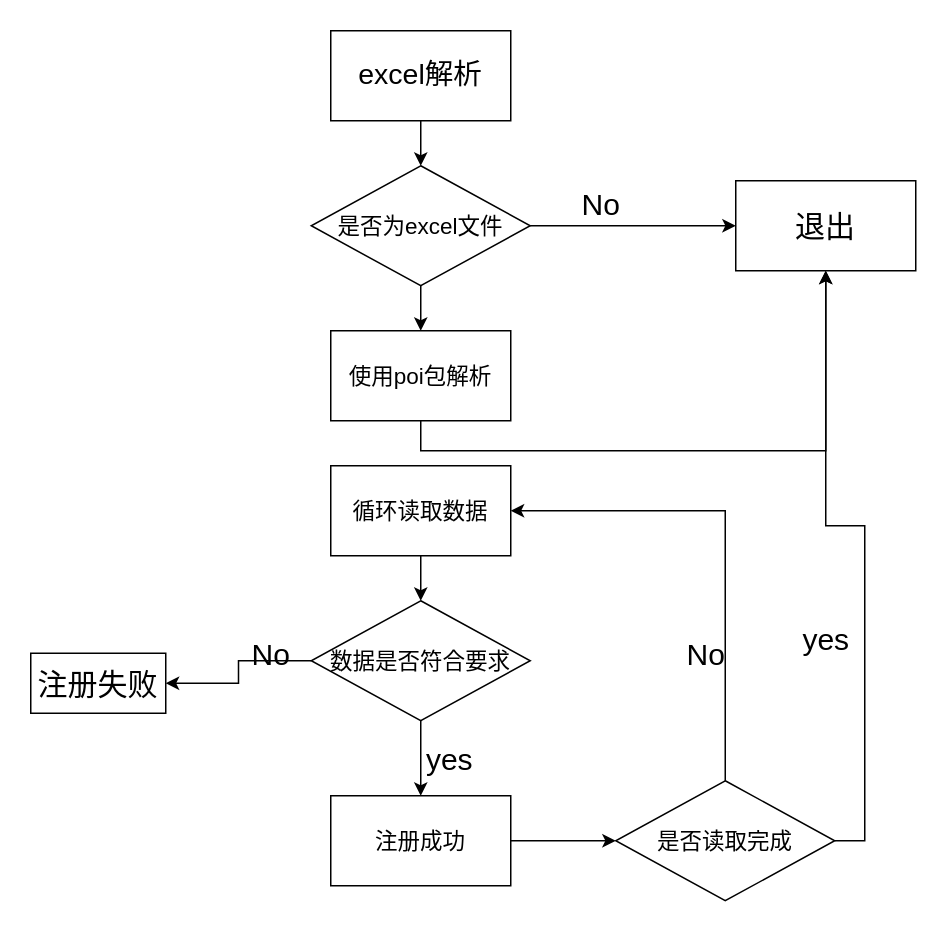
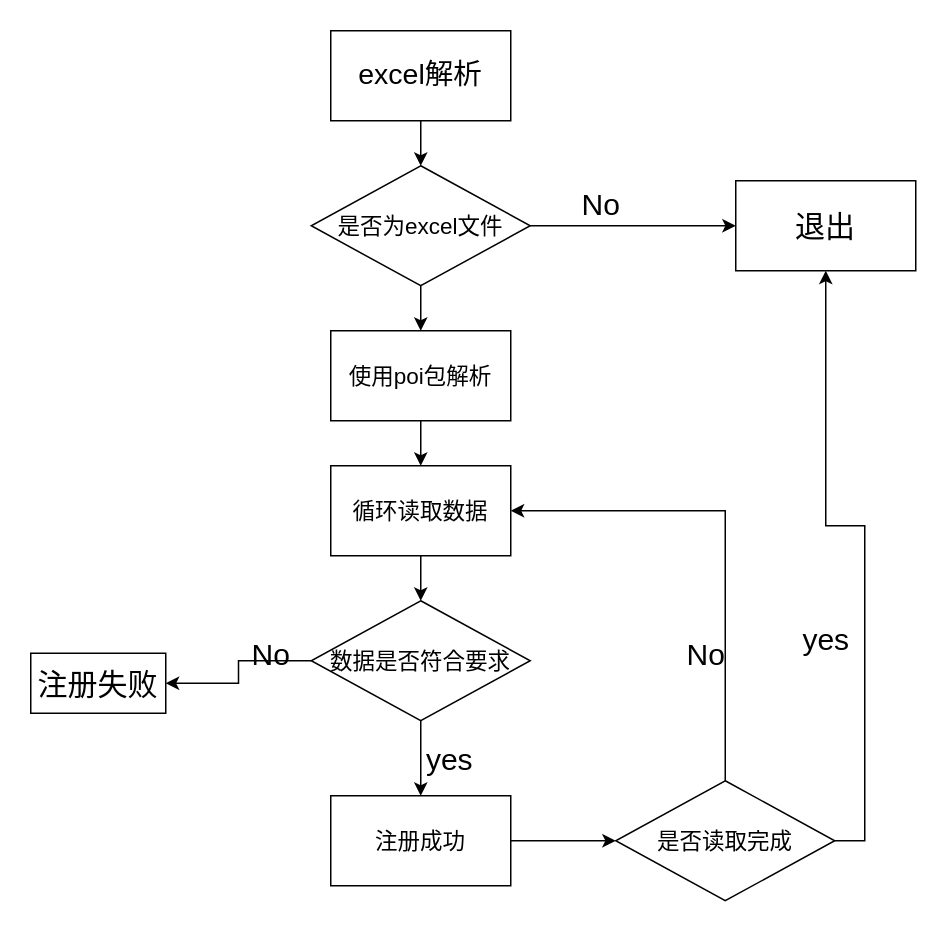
edge "使用poi包解析" -> "退出": now "使用poi包解析" -> "循环读取数据"
